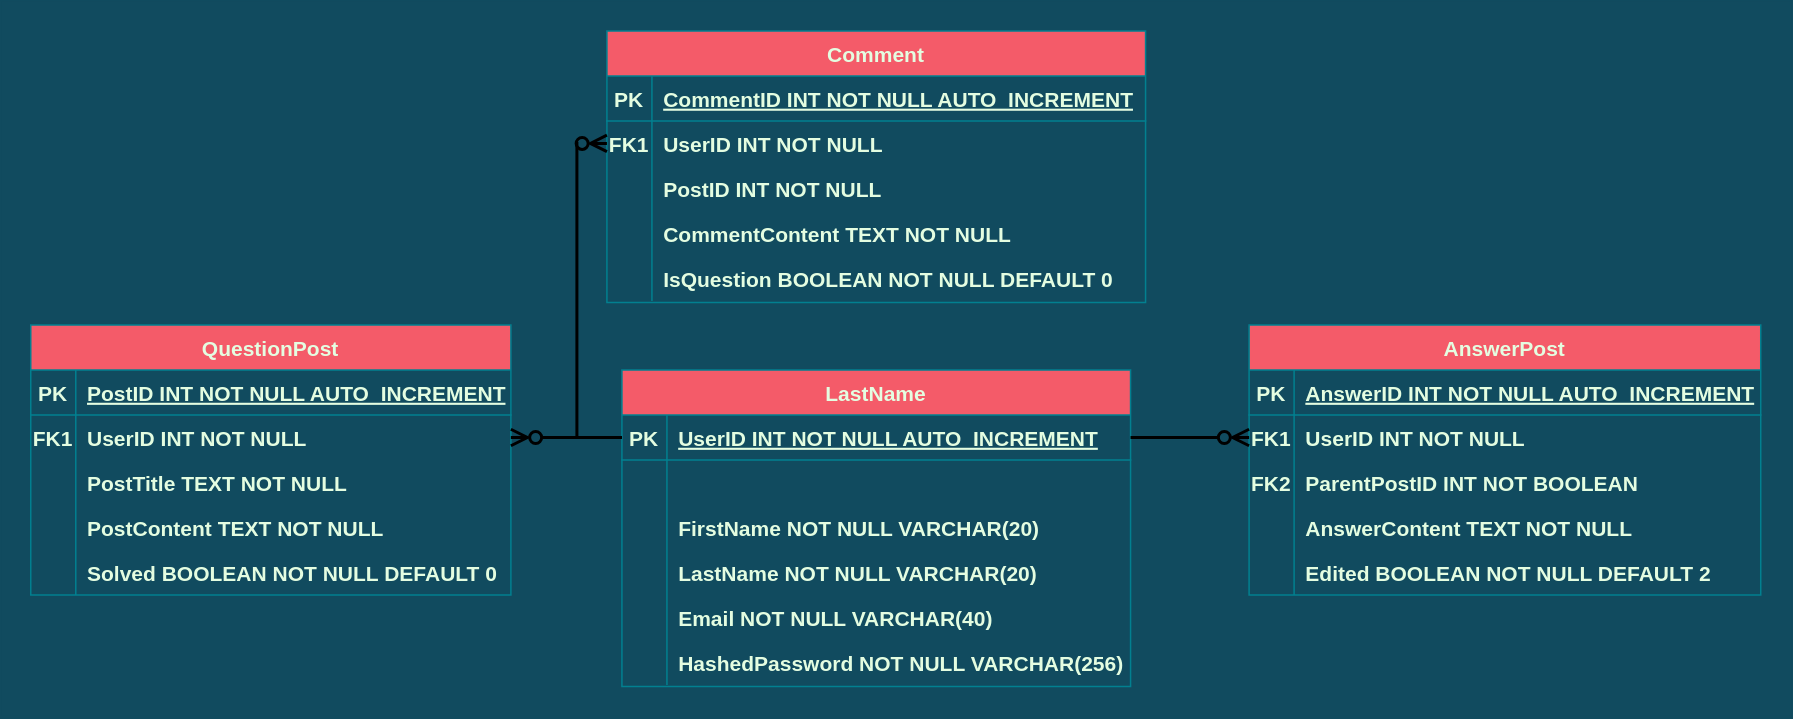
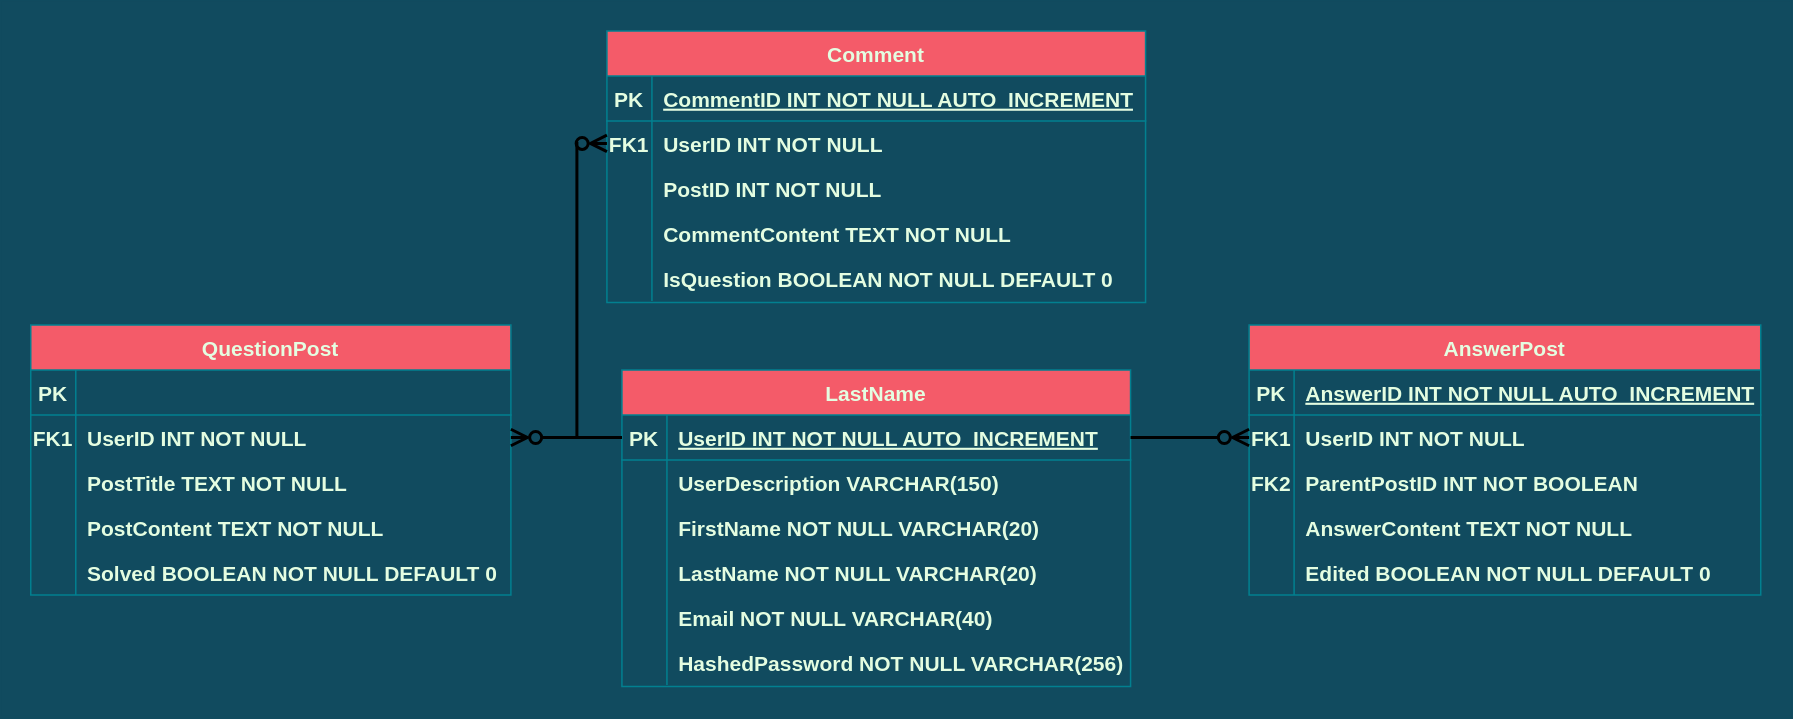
node "PostID INT NOT NULL AUTO_INCREMENT": removed
node "UserDescription VARCHAR(150)": added
node "Edited BOOLEAN NOT NULL DEFAULT 2": label "Edited BOOLEAN NOT NULL DEFAULT 2" -> "Edited BOOLEAN NOT NULL DEFAULT 0"
